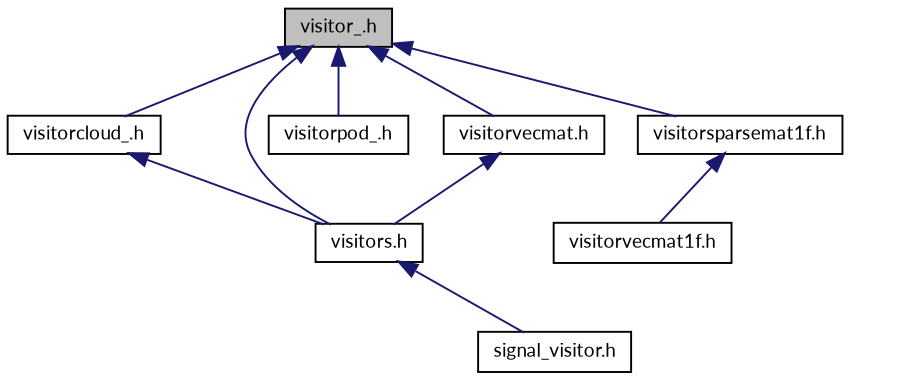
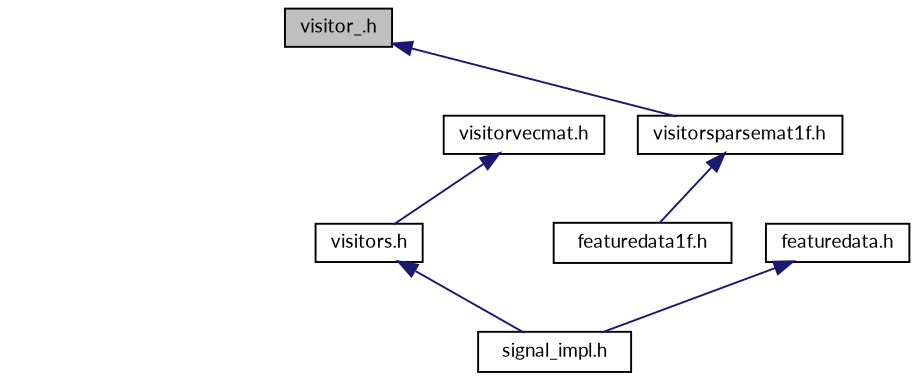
edge "visitorvecmat.h" -> "visitor_.h": removed
node "visitorcloud_.h": removed
node "visitorpod_.h": removed
edge "visitors.h" -> "visitor_.h": removed
node "visitorvecmat1f.h": label "visitorvecmat1f.h" -> "featuredata1f.h"
node "featuredata.h": added
node "signal_visitor.h": label "signal_visitor.h" -> "signal_impl.h"
